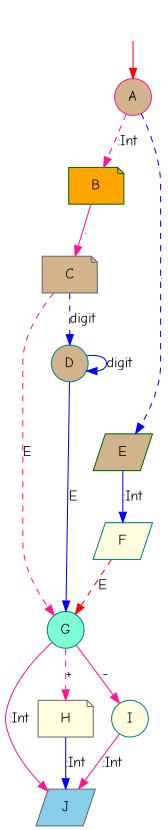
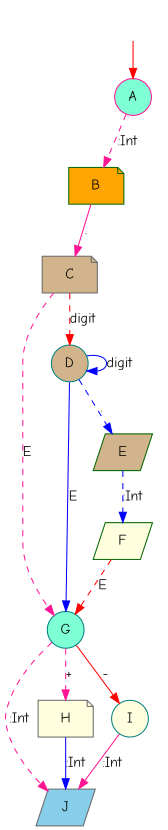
node "A": fillcolor tan -> aquamarine
edge "A" -> "E": now "D" -> "E"
edge "C" -> "D": color blue -> red
edge "E" -> "F": style solid -> dashed
node "F": color teal -> darkgreen
edge "G" -> "I": color deeppink -> red
edge "G" -> "J": style solid -> dashed
